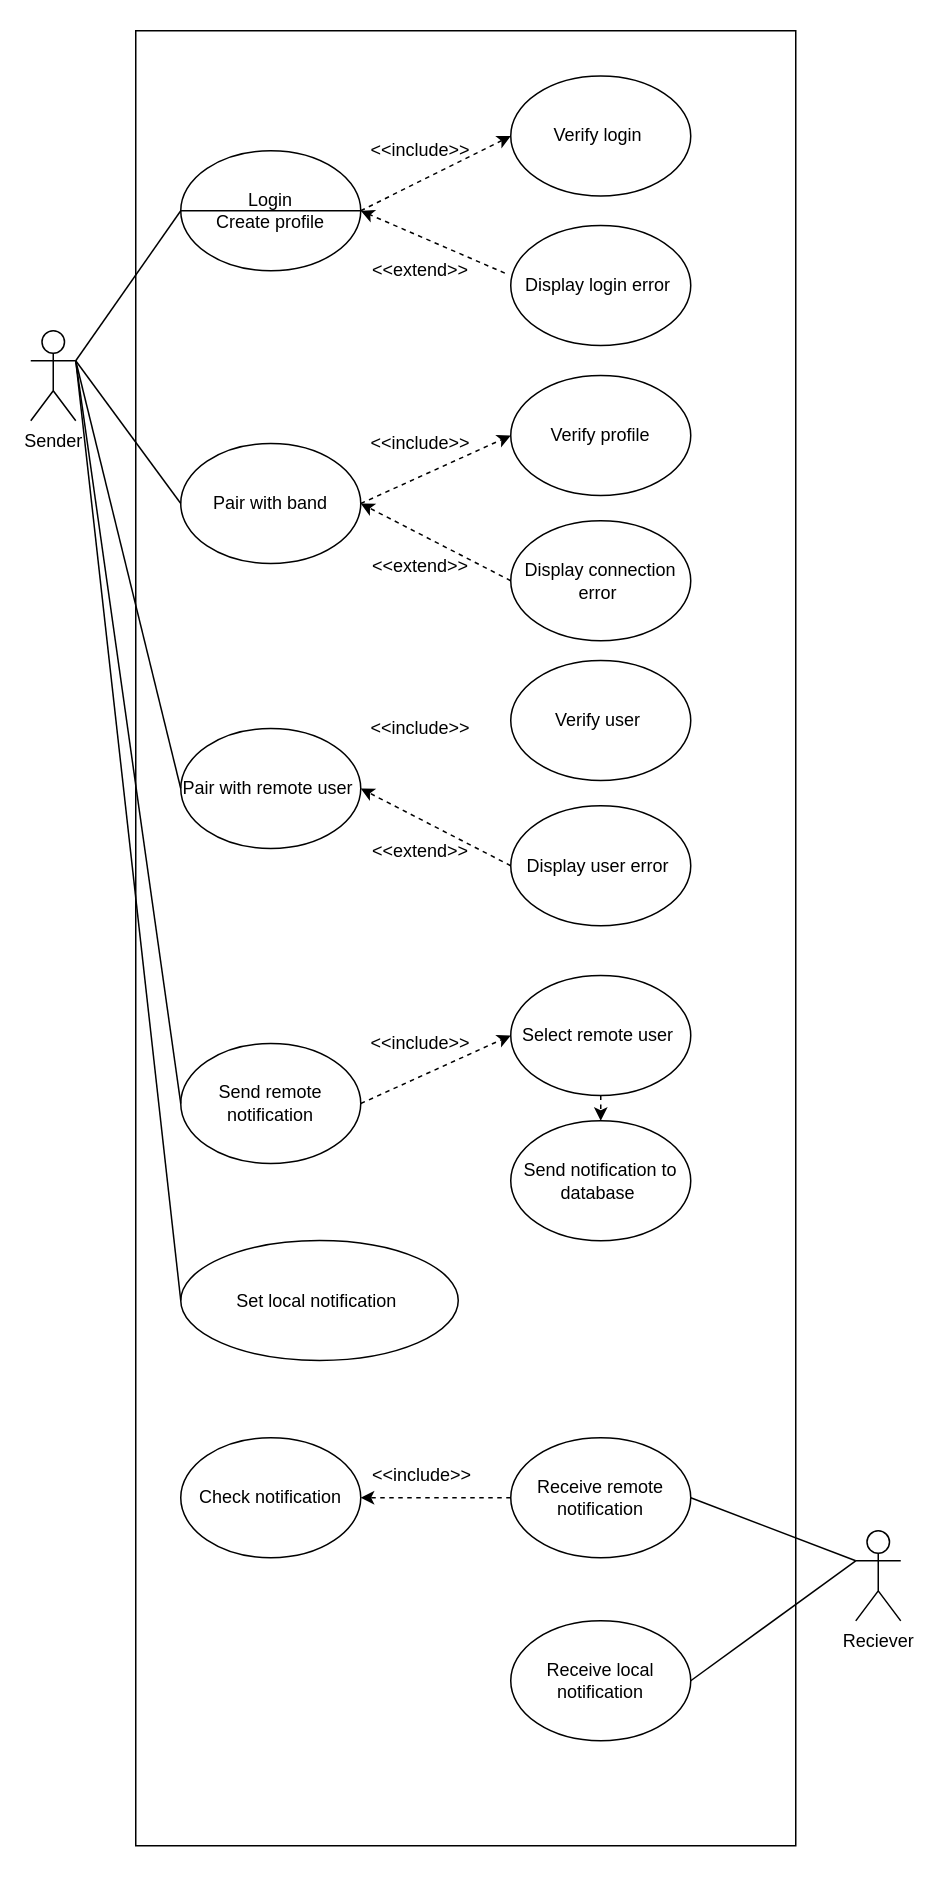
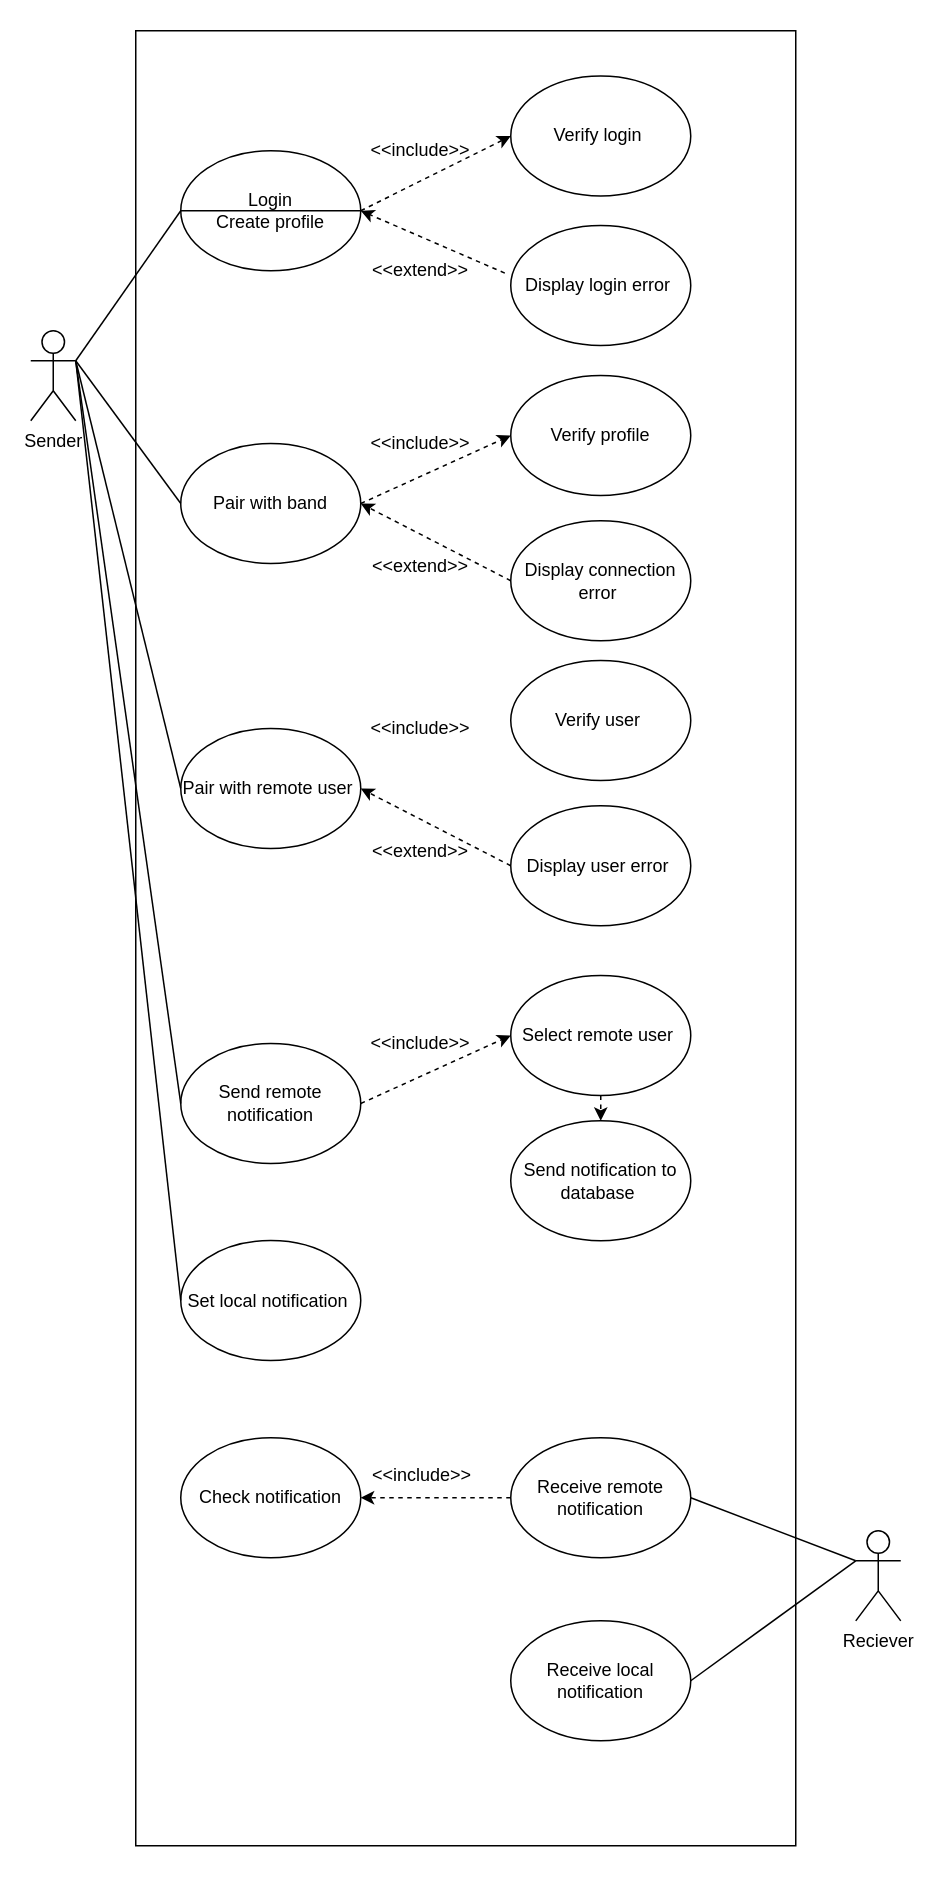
node "Set local notification": size 278x120 -> 180x120
